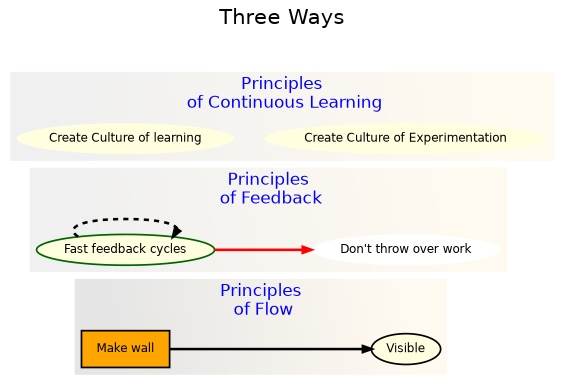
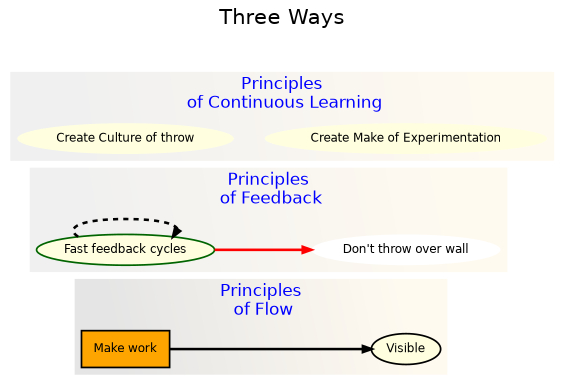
node "Create Culture of learning": label "Create Culture of learning" -> "Create Culture of throw"
node "Create Culture of Experimentation": label "Create Culture of Experimentation" -> "Create Make of Experimentation"
node "Don't throw over work": label "Don't throw over work" -> "Don't throw over wall"
node "Make wall": label "Make wall" -> "Make work"
